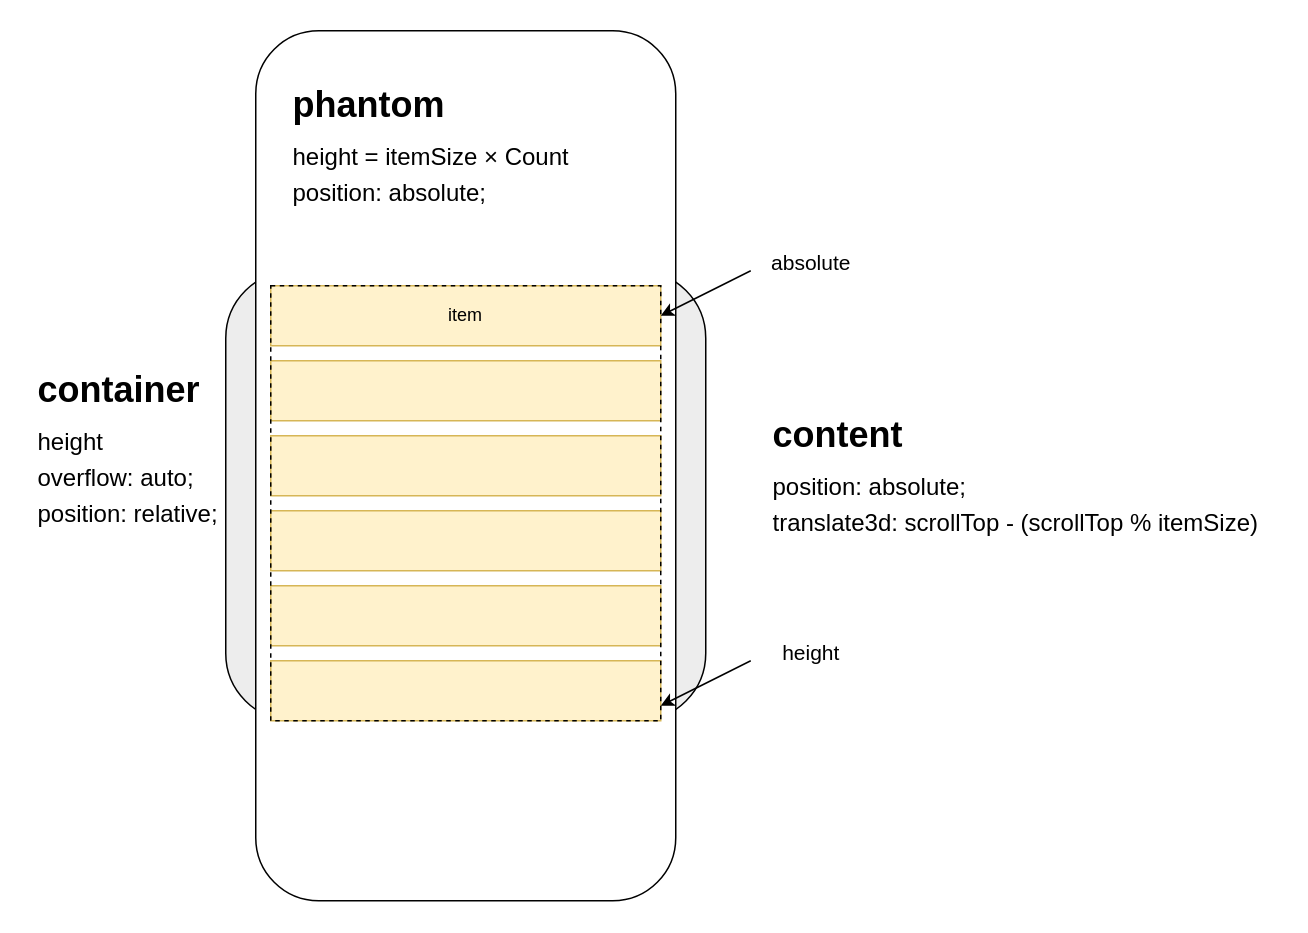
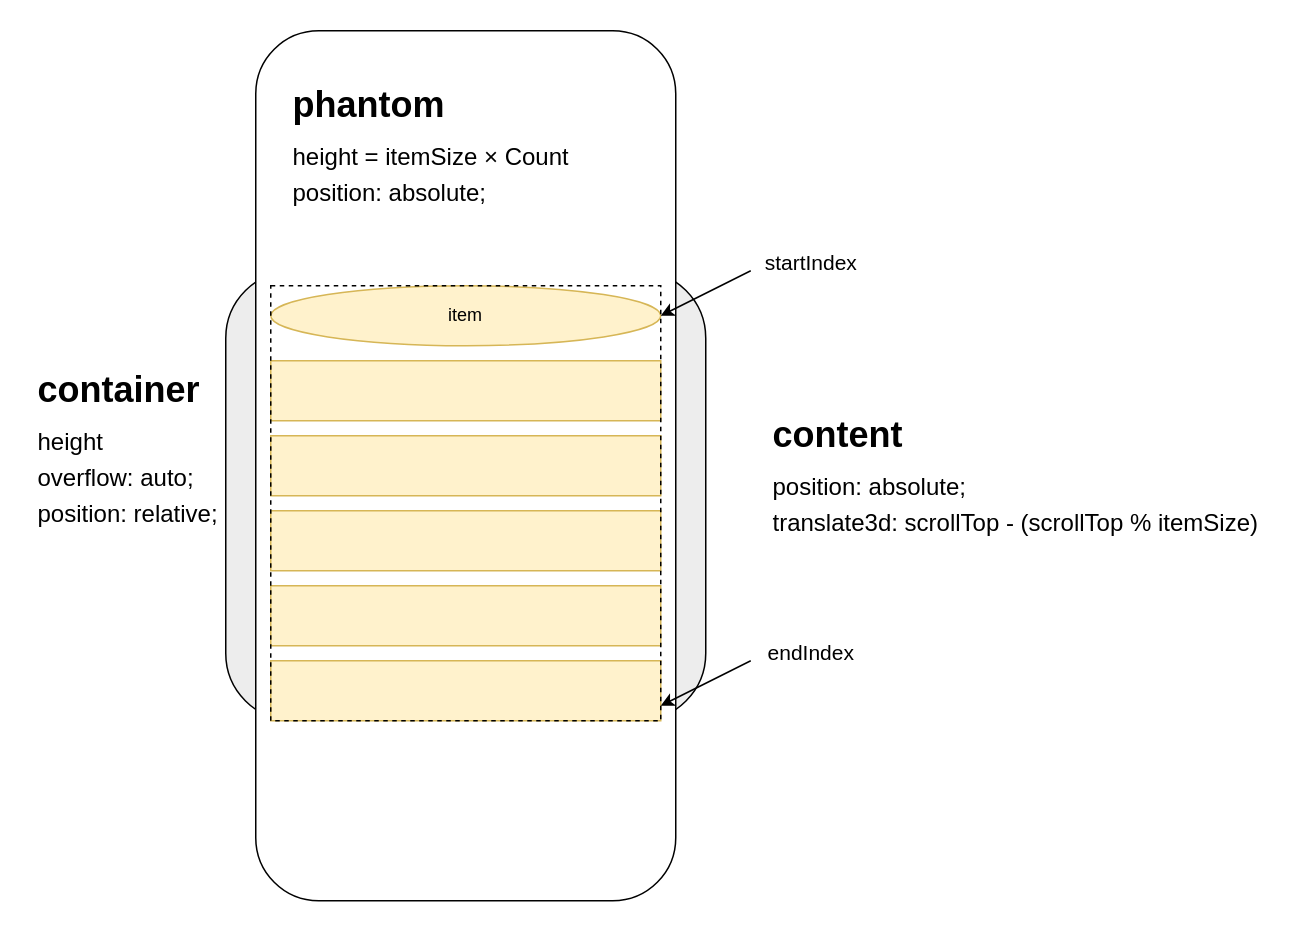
node "absolute": label "absolute" -> "startIndex"
node "item": shape rectangle -> ellipse
node "height": label "height" -> "endIndex"
